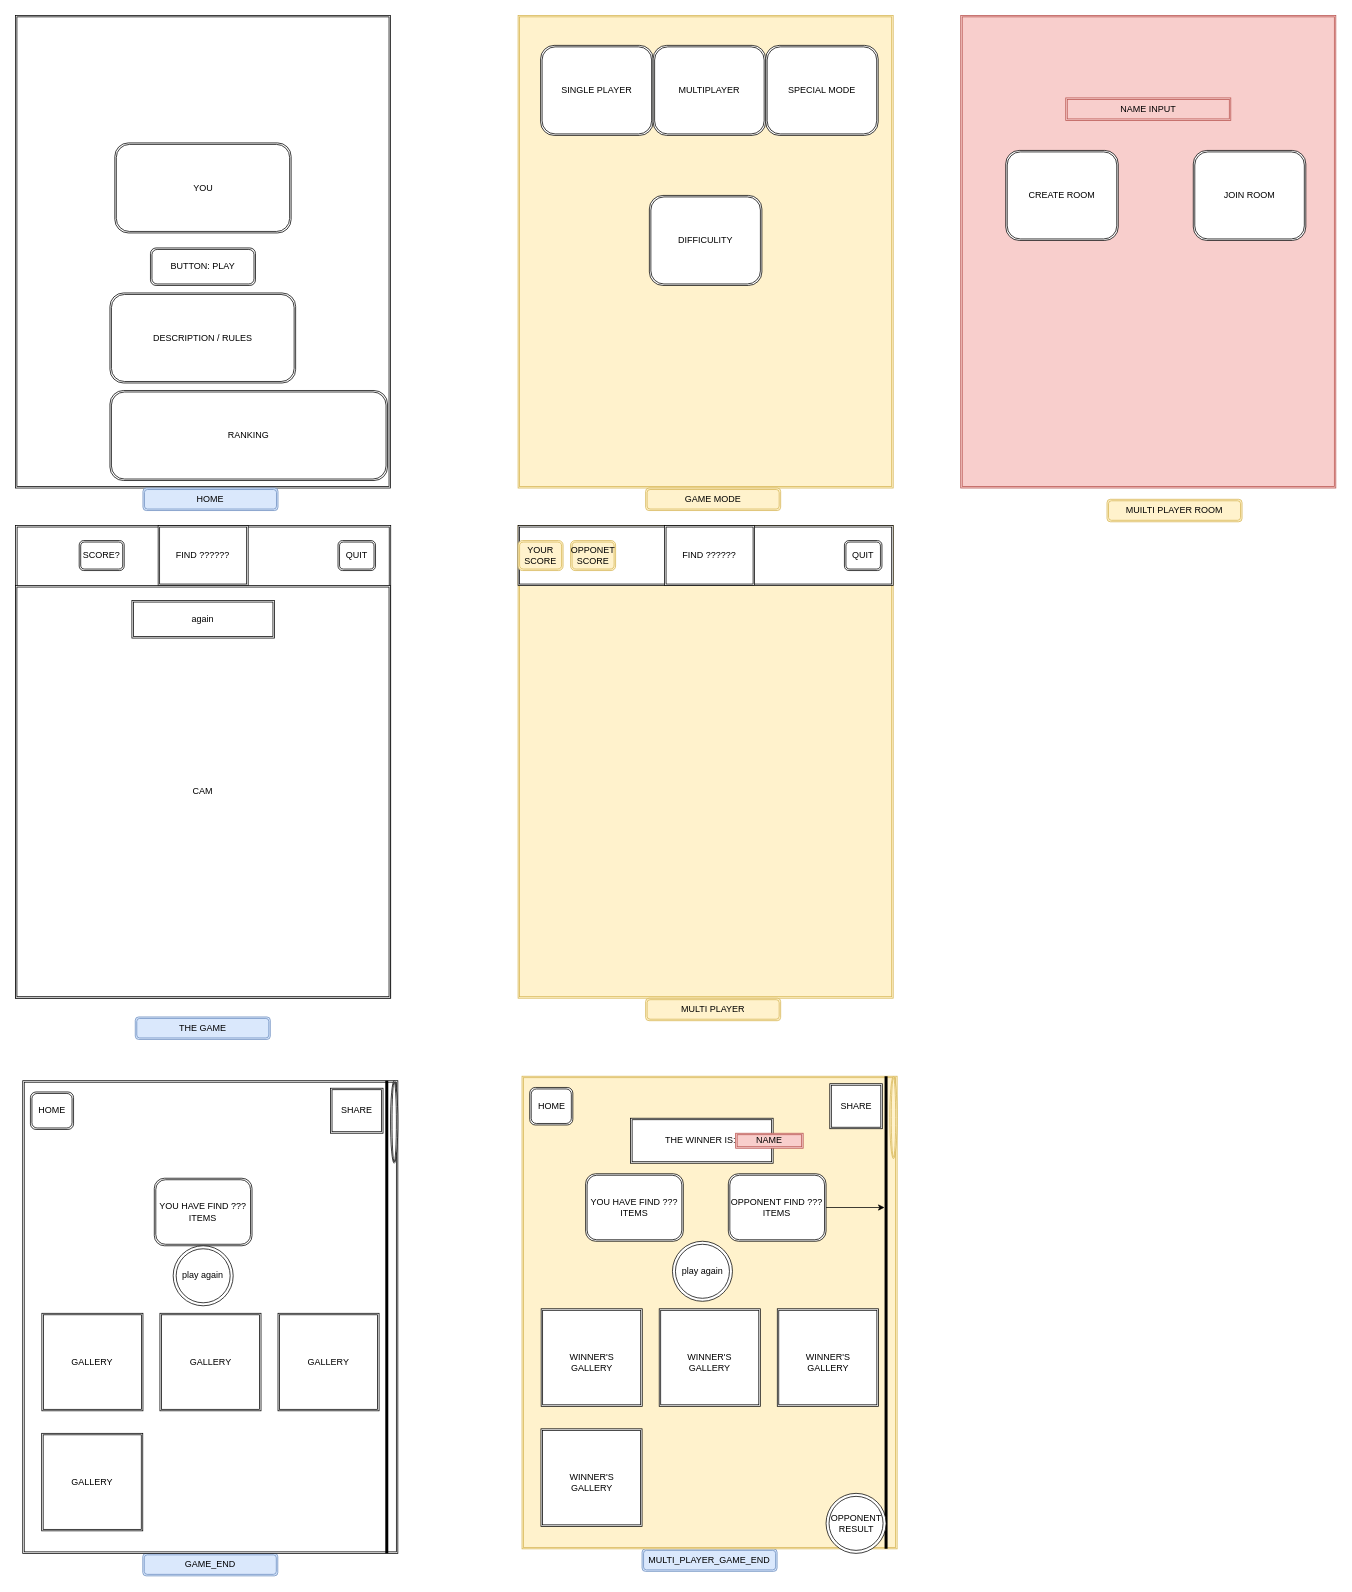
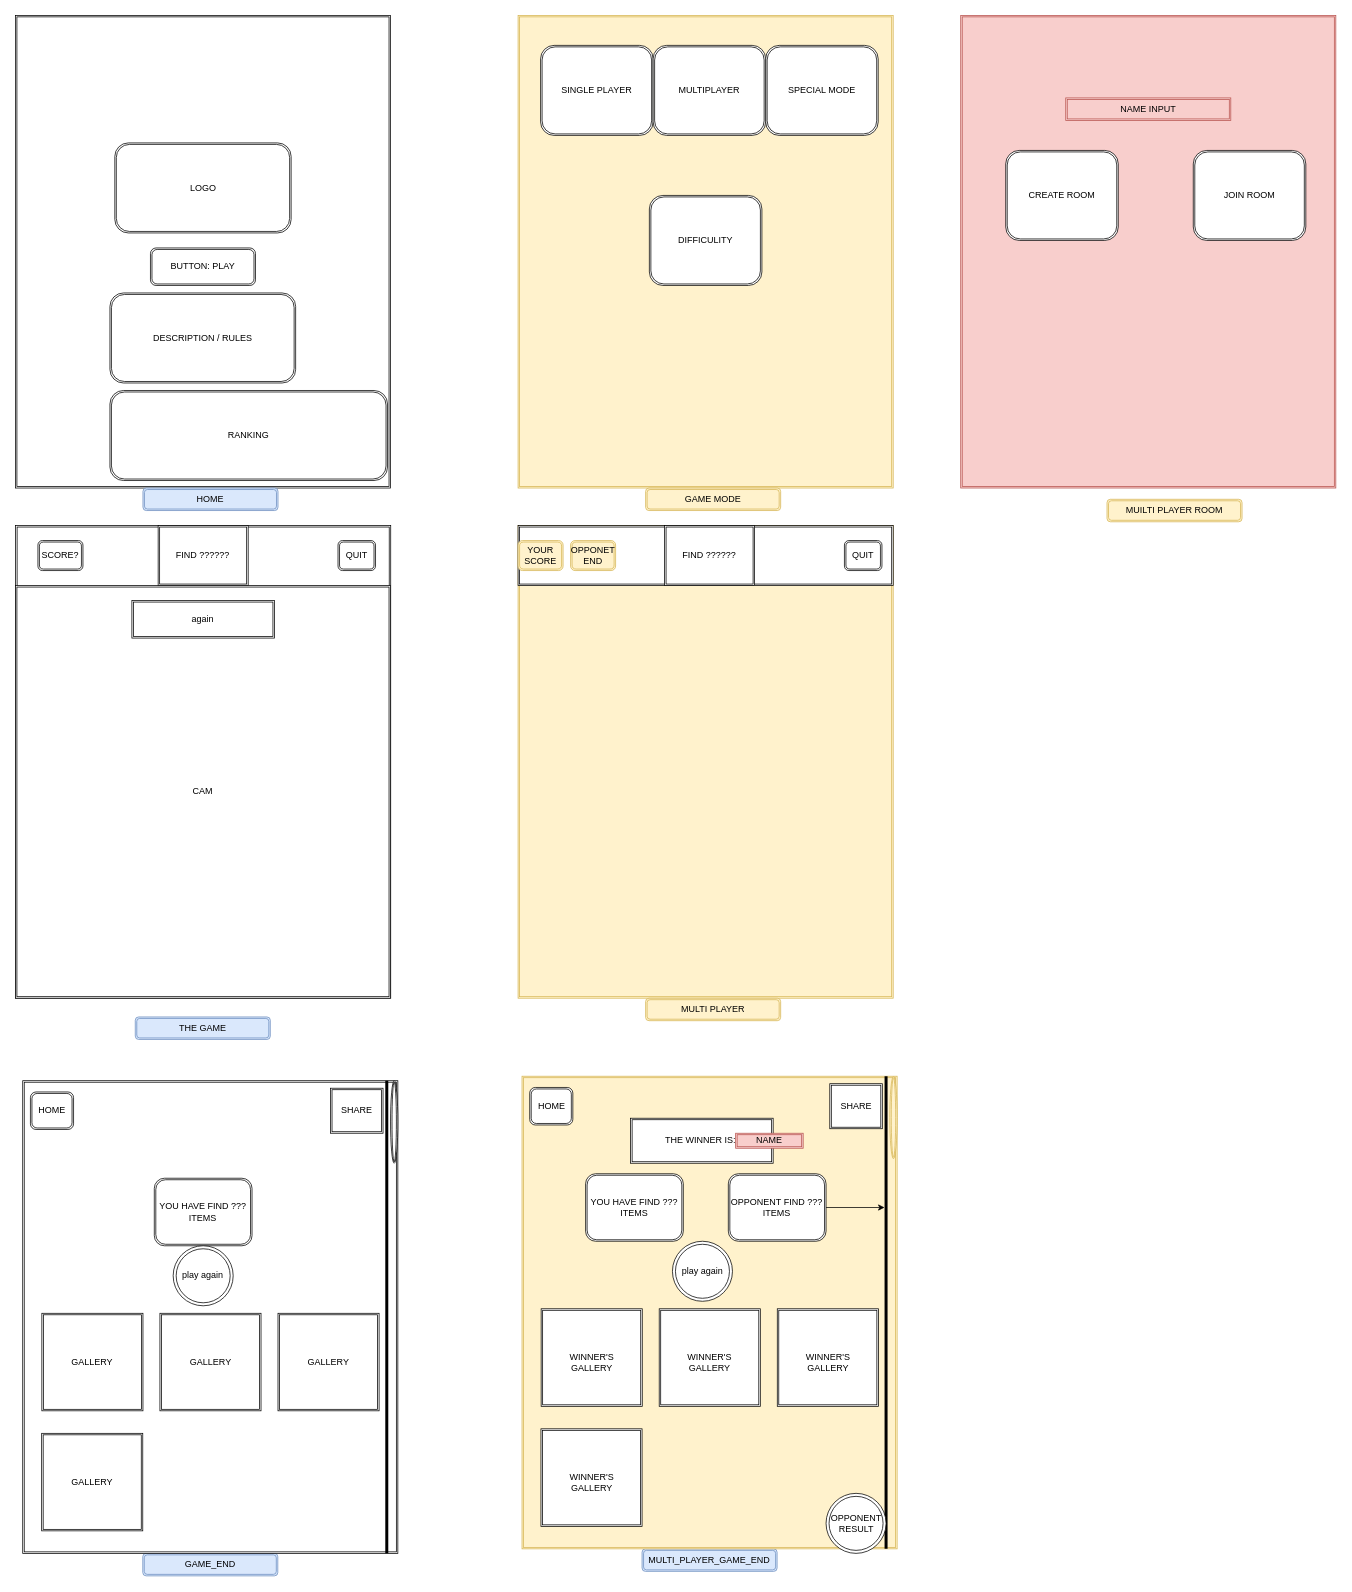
node "YOU": label "YOU" -> "LOGO"
node "SCORE?": moved (102, 555) -> (60, 555)
node "OPPONET SCORE": label "OPPONET SCORE" -> "OPPONET END"
